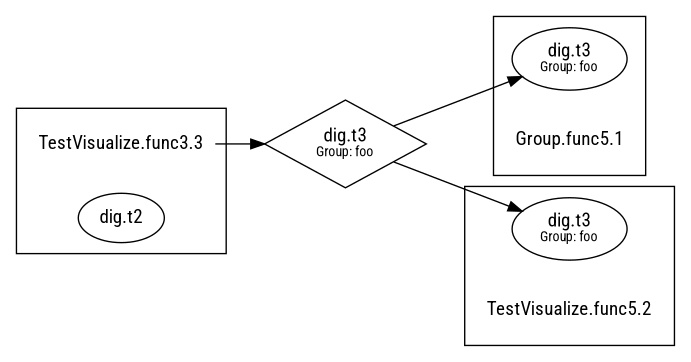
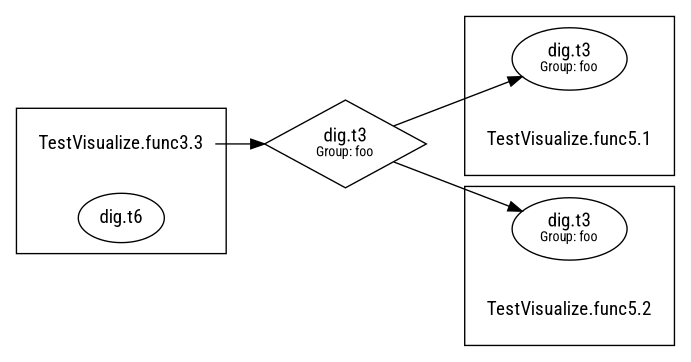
node "Group.func5.1": label "Group.func5.1" -> "TestVisualize.func5.1"
node "dig.t2": label "dig.t2" -> "dig.t6"
